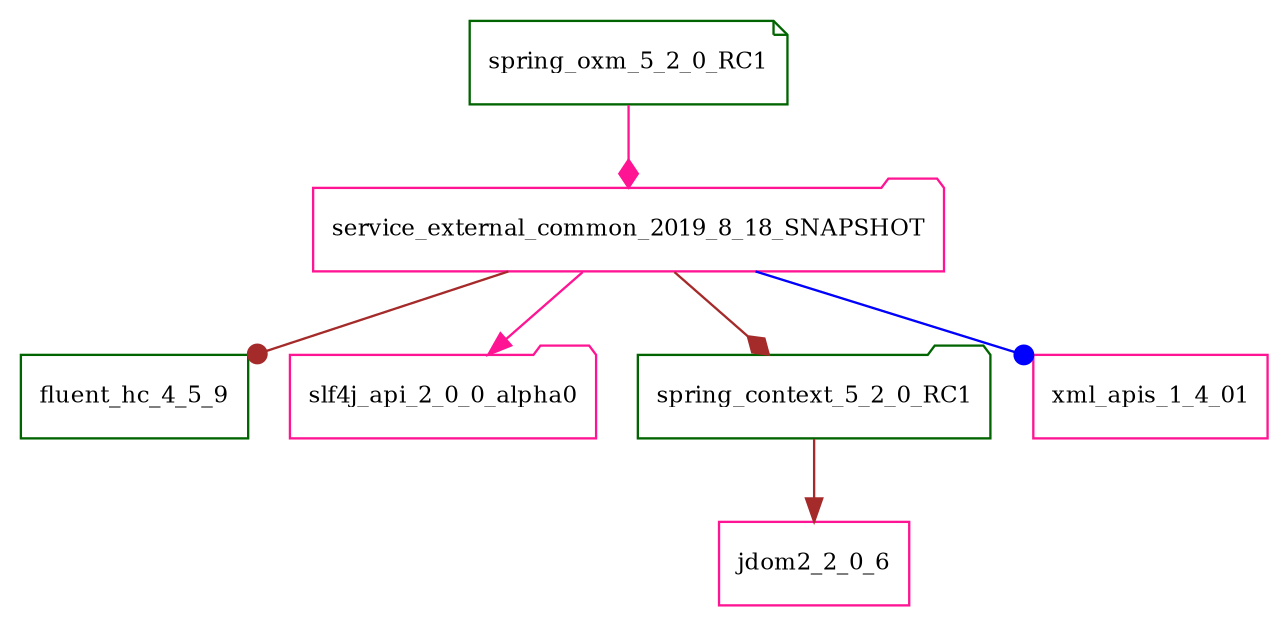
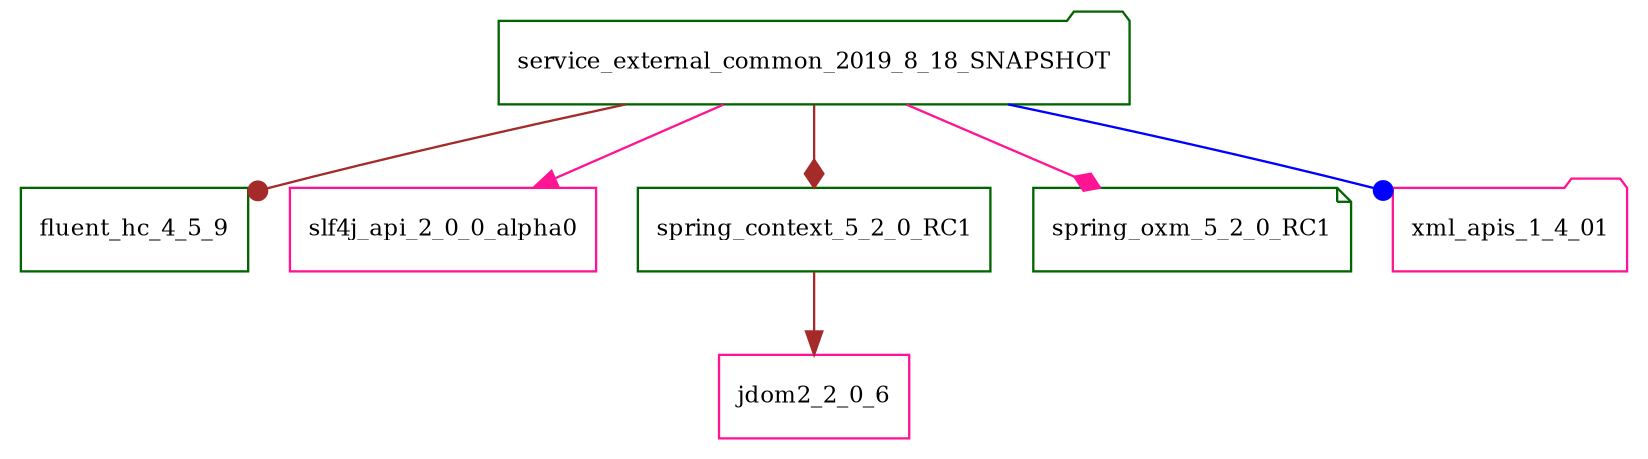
edge "spring_oxm_5_2_0_RC1" -> "service_external_common_2019_8_18_SNAPSHOT": reversed
node "service_external_common_2019_8_18_SNAPSHOT": color deeppink -> darkgreen
node "slf4j_api_2_0_0_alpha0": shape folder -> box
node "spring_context_5_2_0_RC1": shape folder -> box
node "xml_apis_1_4_01": shape box -> folder
